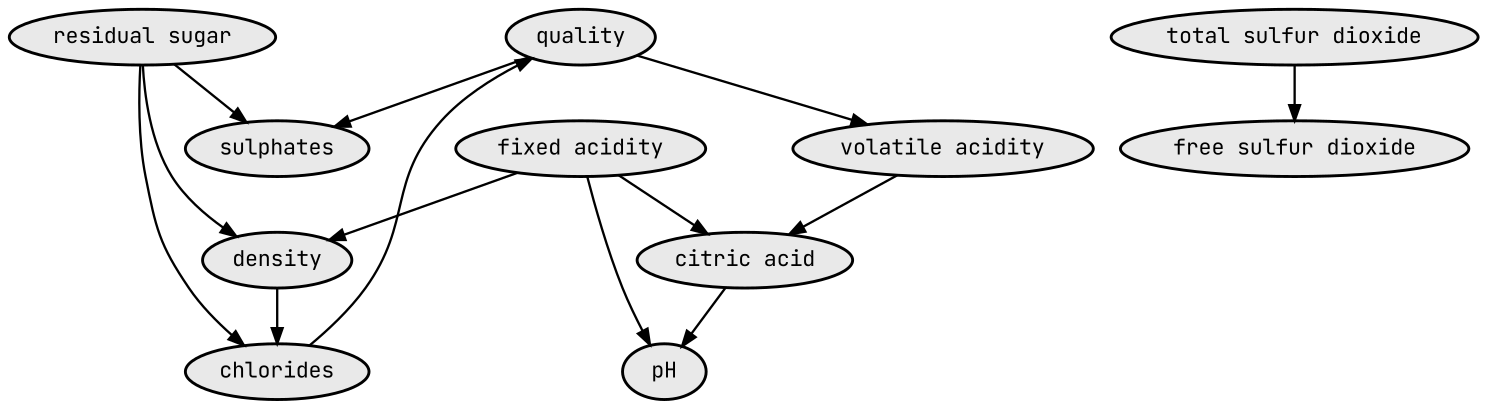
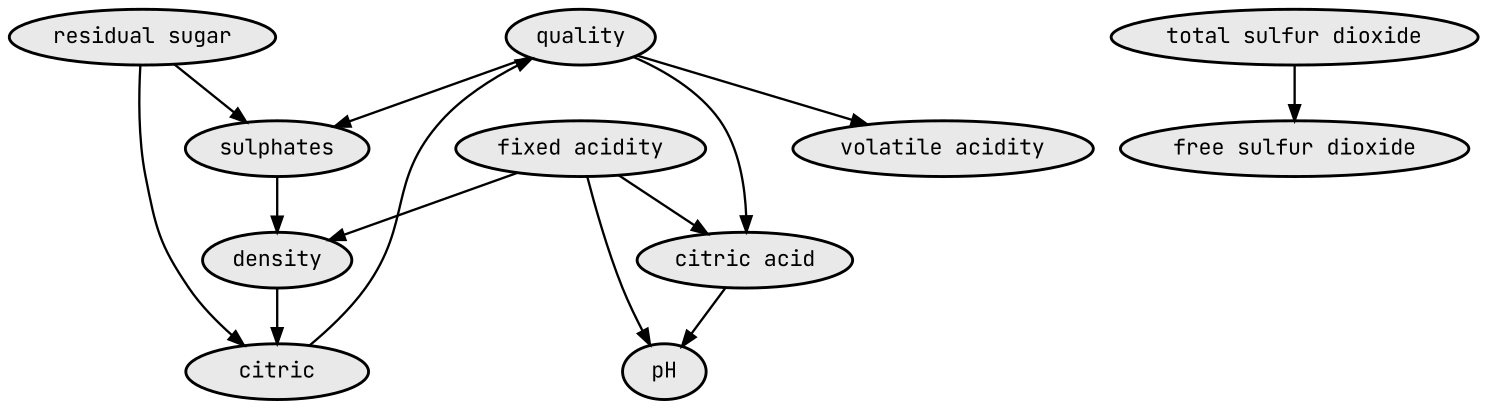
edge "residual sugar" -> "density": now "sulphates" -> "density"
edge "volatile acidity" -> "citric acid": now "quality" -> "citric acid"
node "chlorides": label "chlorides" -> "citric"
